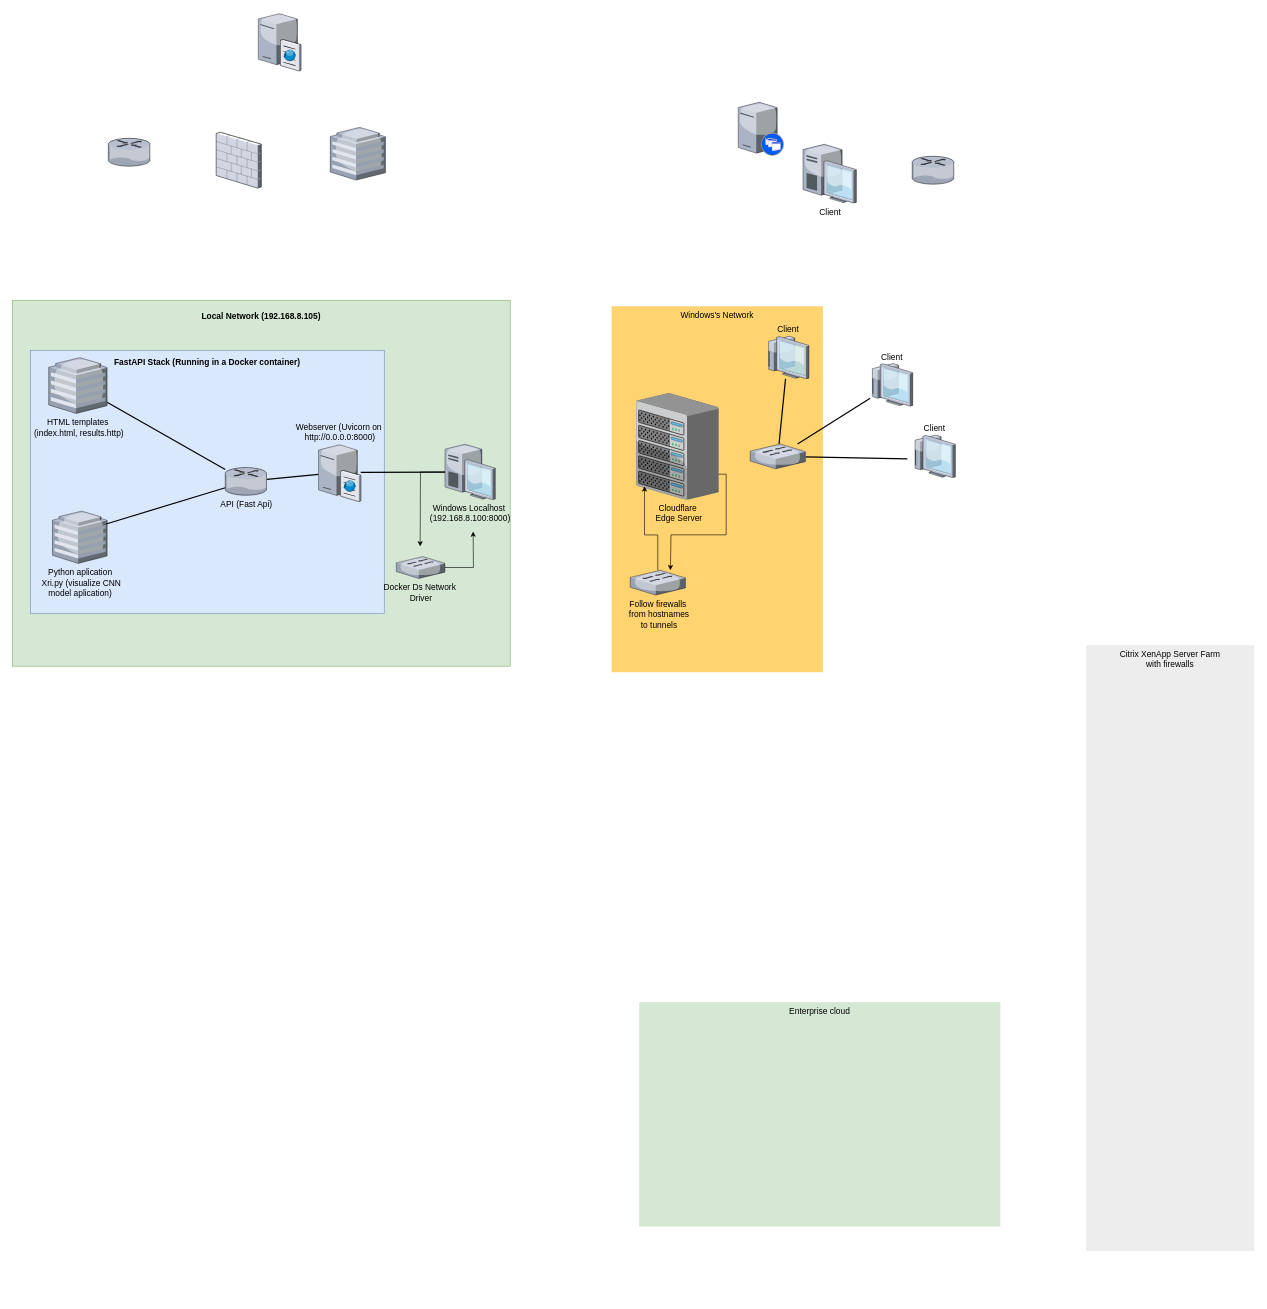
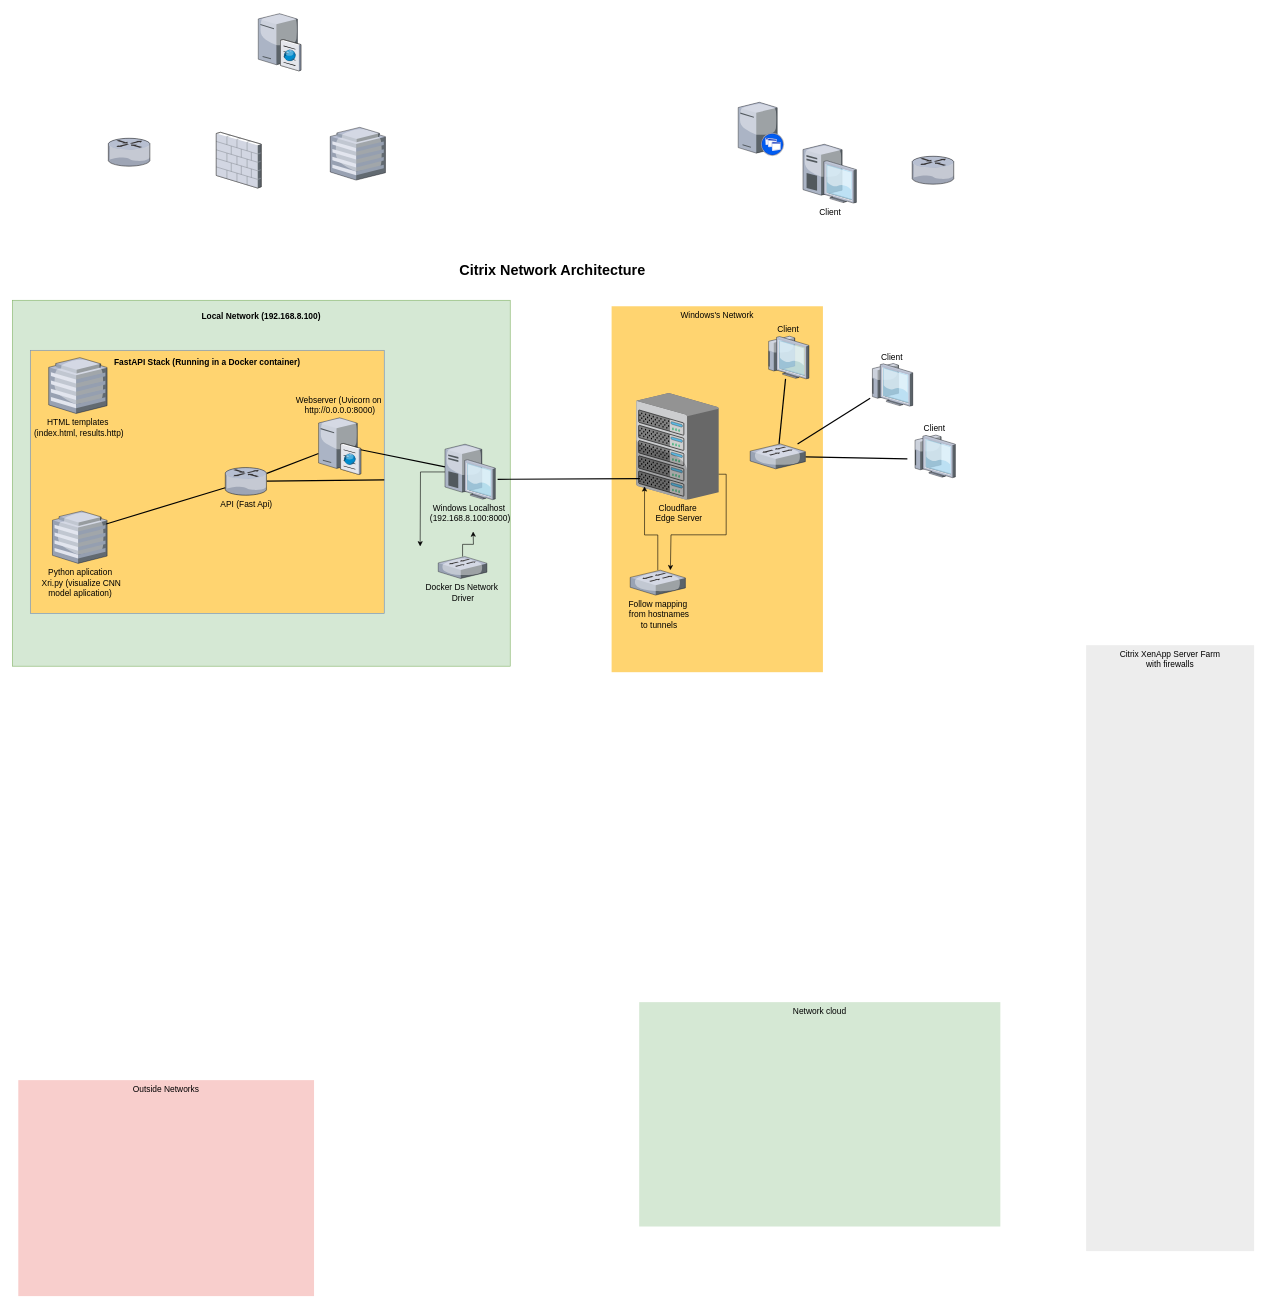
node "Citrix Network Architecture": added
node "Local Network (192.168.8.105)": label "Local Network (192.168.8.105)" -> "Local Network (192.168.8.100)"
edge "HTML templates (index.html, results.http)" -- "API (Fast Api)": now "FastAPI Stack (Running in a Docker container)" -- "API (Fast Api)"
node "Webserver (Uvicorn on http://0.0.0.0:8000)": moved (340, 472) -> (340, 445)
edge "Cloudflare Edge Server" -- "Windows Localhost (192.168.8.100:8000)": added
node "FastAPI Stack (Running in a Docker container)": fillcolor #dae8fc -> #ffd470
node "Docker Ds Network Driver": moved (421, 568) -> (463, 568)
node "Follow firewalls from hostnames to tunnels": label "Follow firewalls from hostnames to tunnels" -> "Follow mapping from hostnames to tunnels"
node "Enterprise cloud": label "Enterprise cloud" -> "Network cloud"
node "Outside Networks": added
